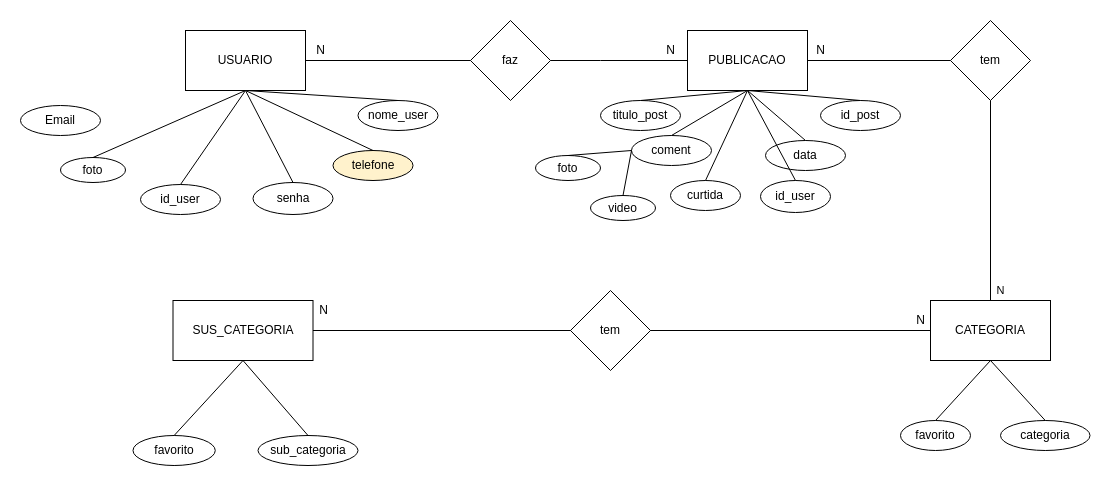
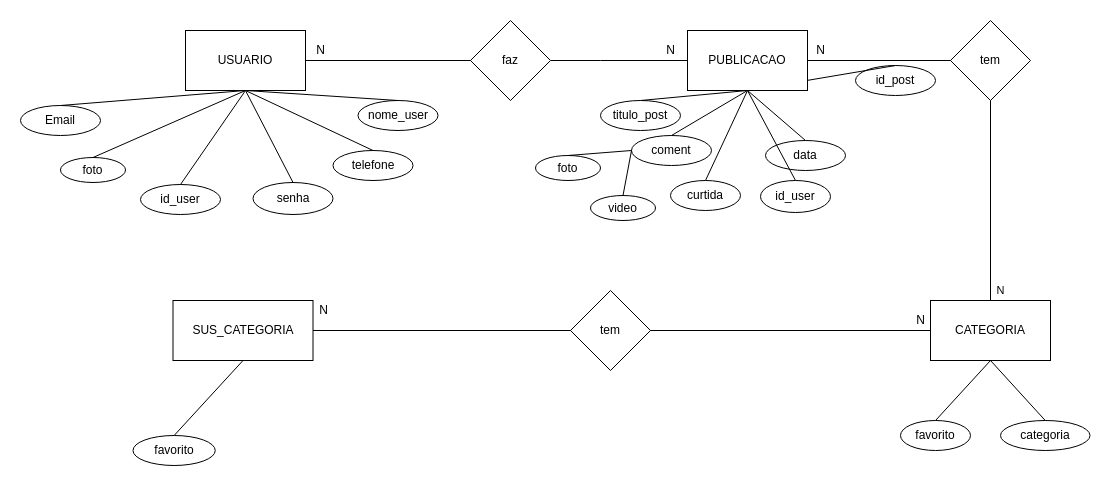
edge "USUARIO" -- "Email": added
node "id_post": moved (861, 116) -> (896, 81)
node "telefone": fillcolor #fff2cc -> #ffffff
edge "SUS_CATEGORIA" -- "sub_categoria": removed
node "sub_categoria": removed
